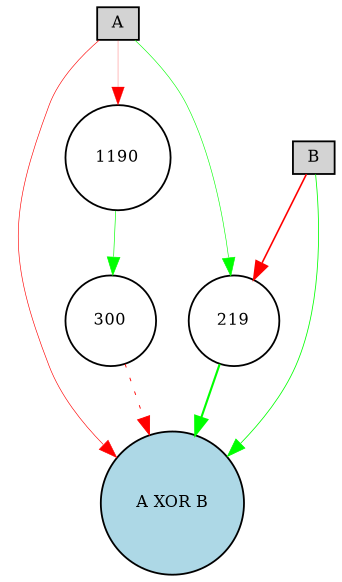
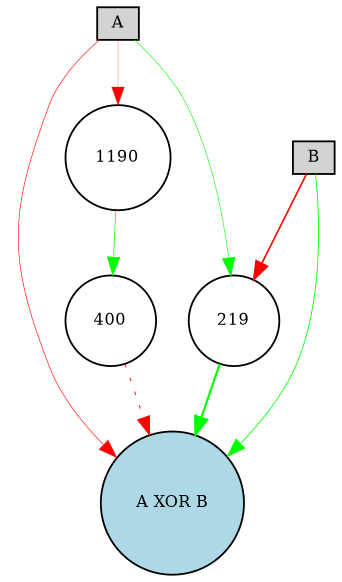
node "300": label "300" -> "400"
